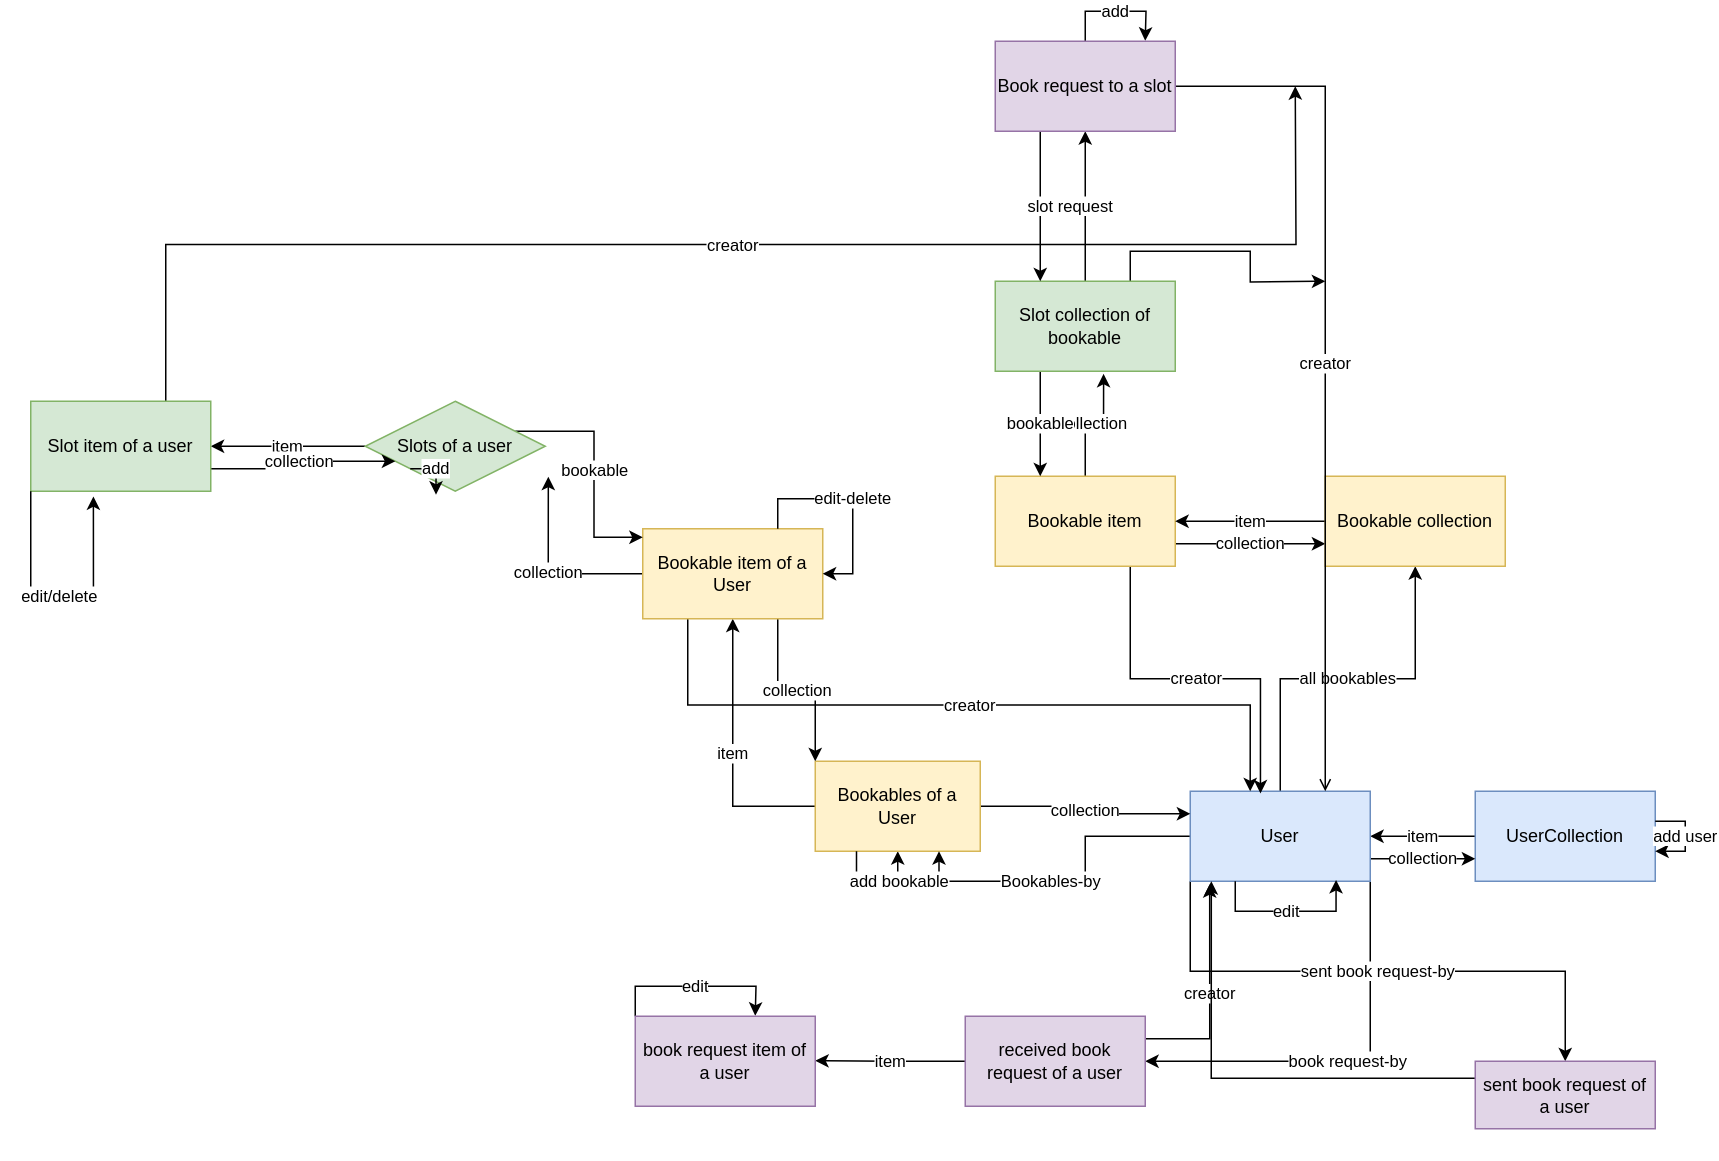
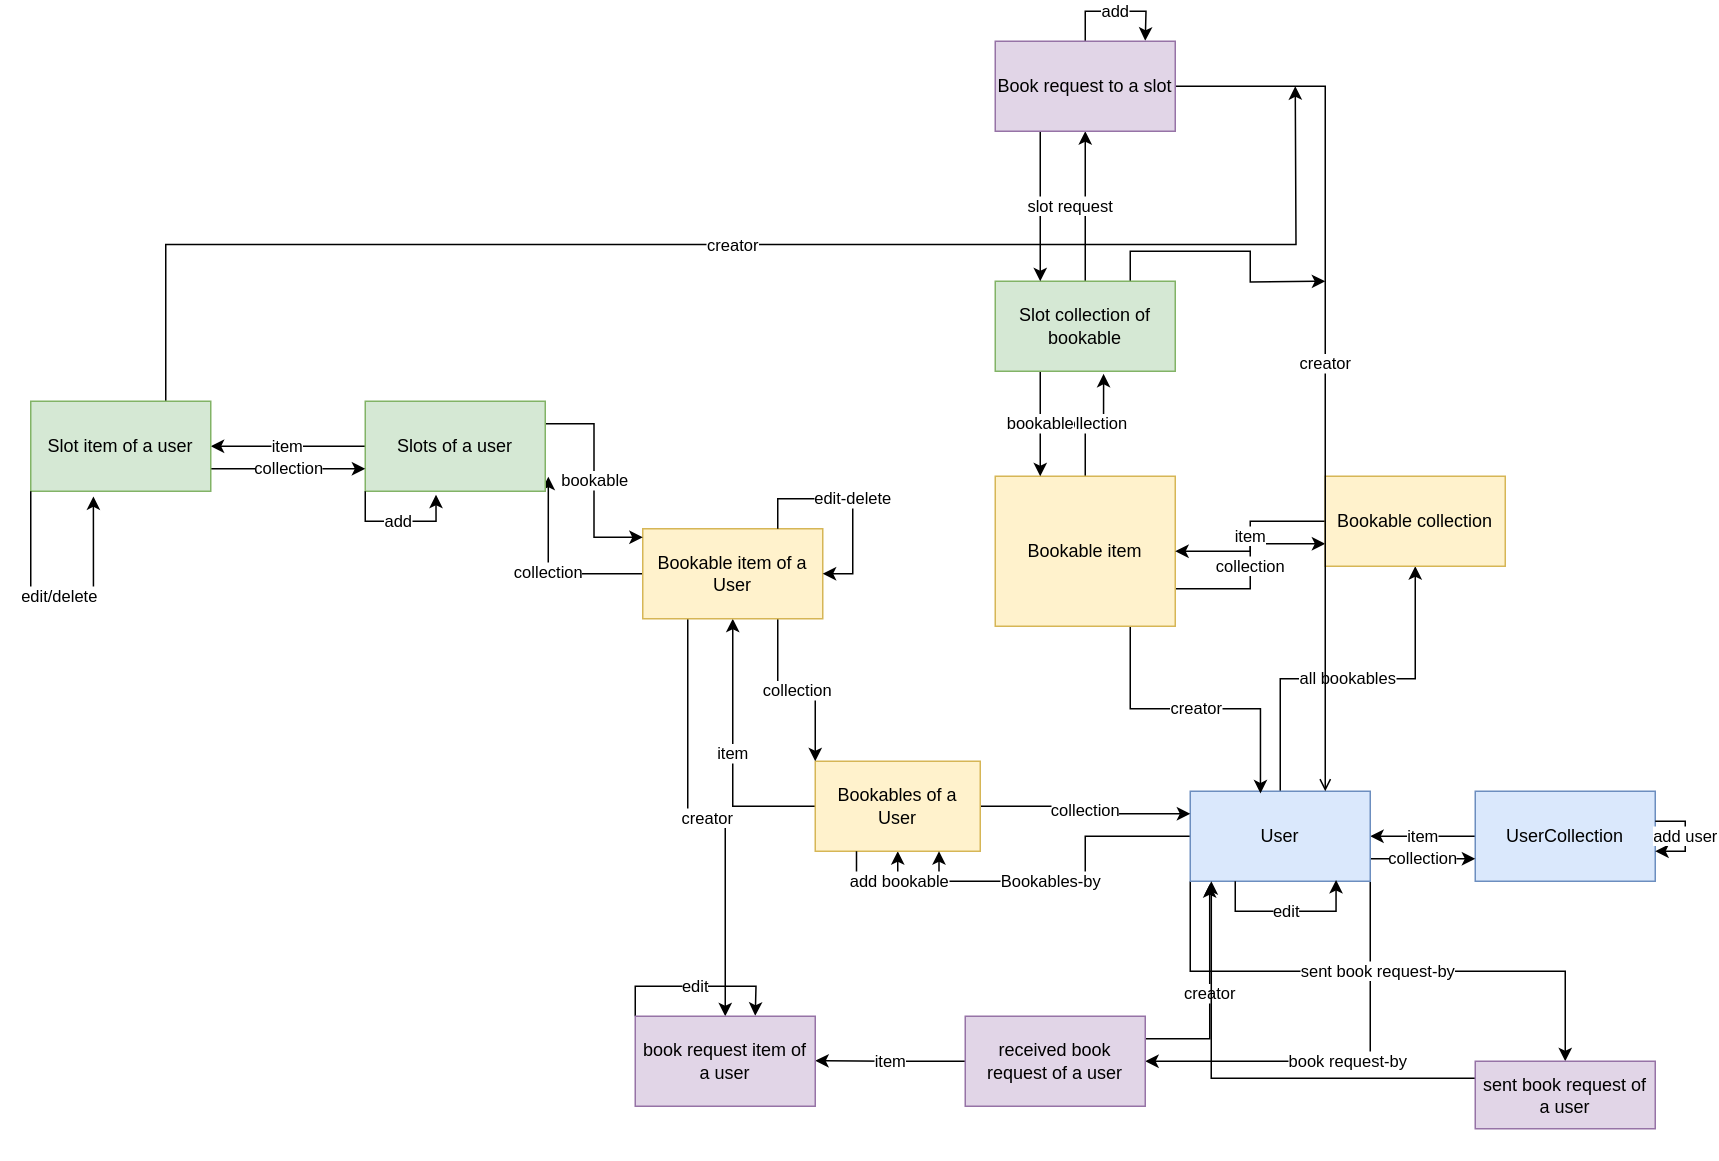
node "Slots of a user": shape diamond -> rectangle
node "Bookable item": size 180x90 -> 180x150
edge "Bookable item of a User" -> "User": now "Bookable item of a User" -> "book request item of a user"
